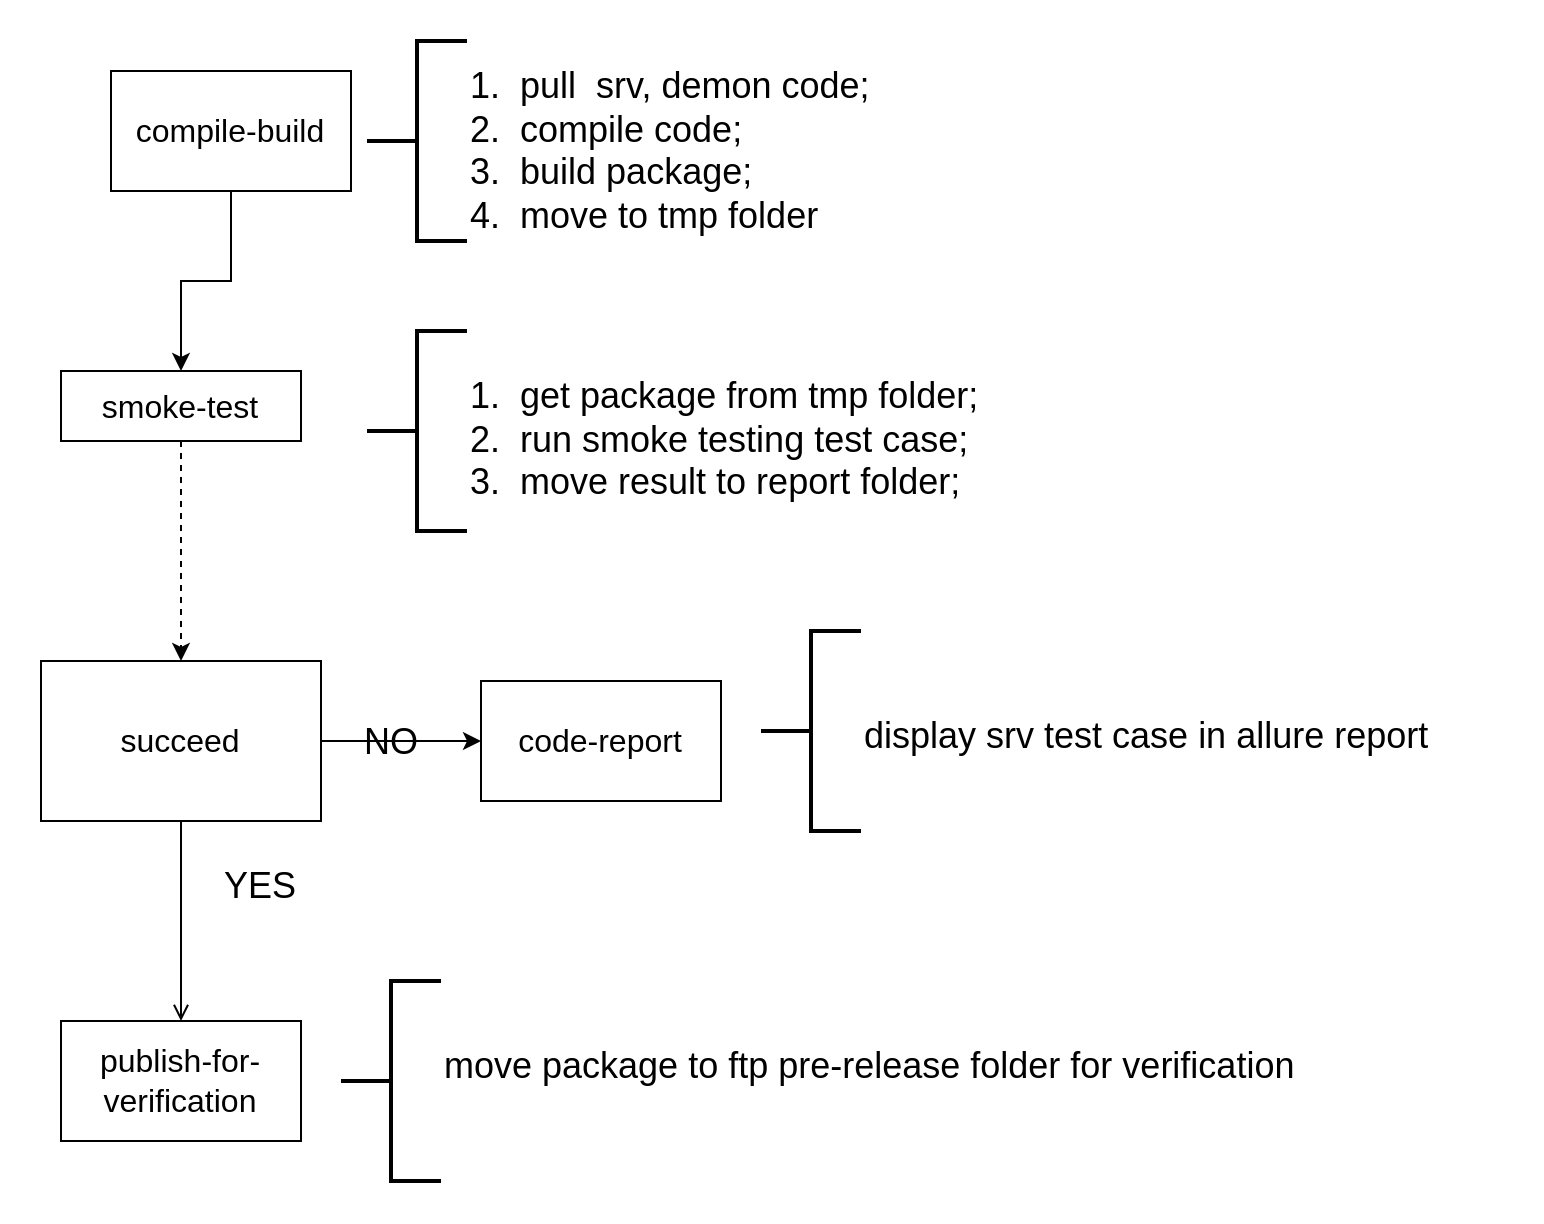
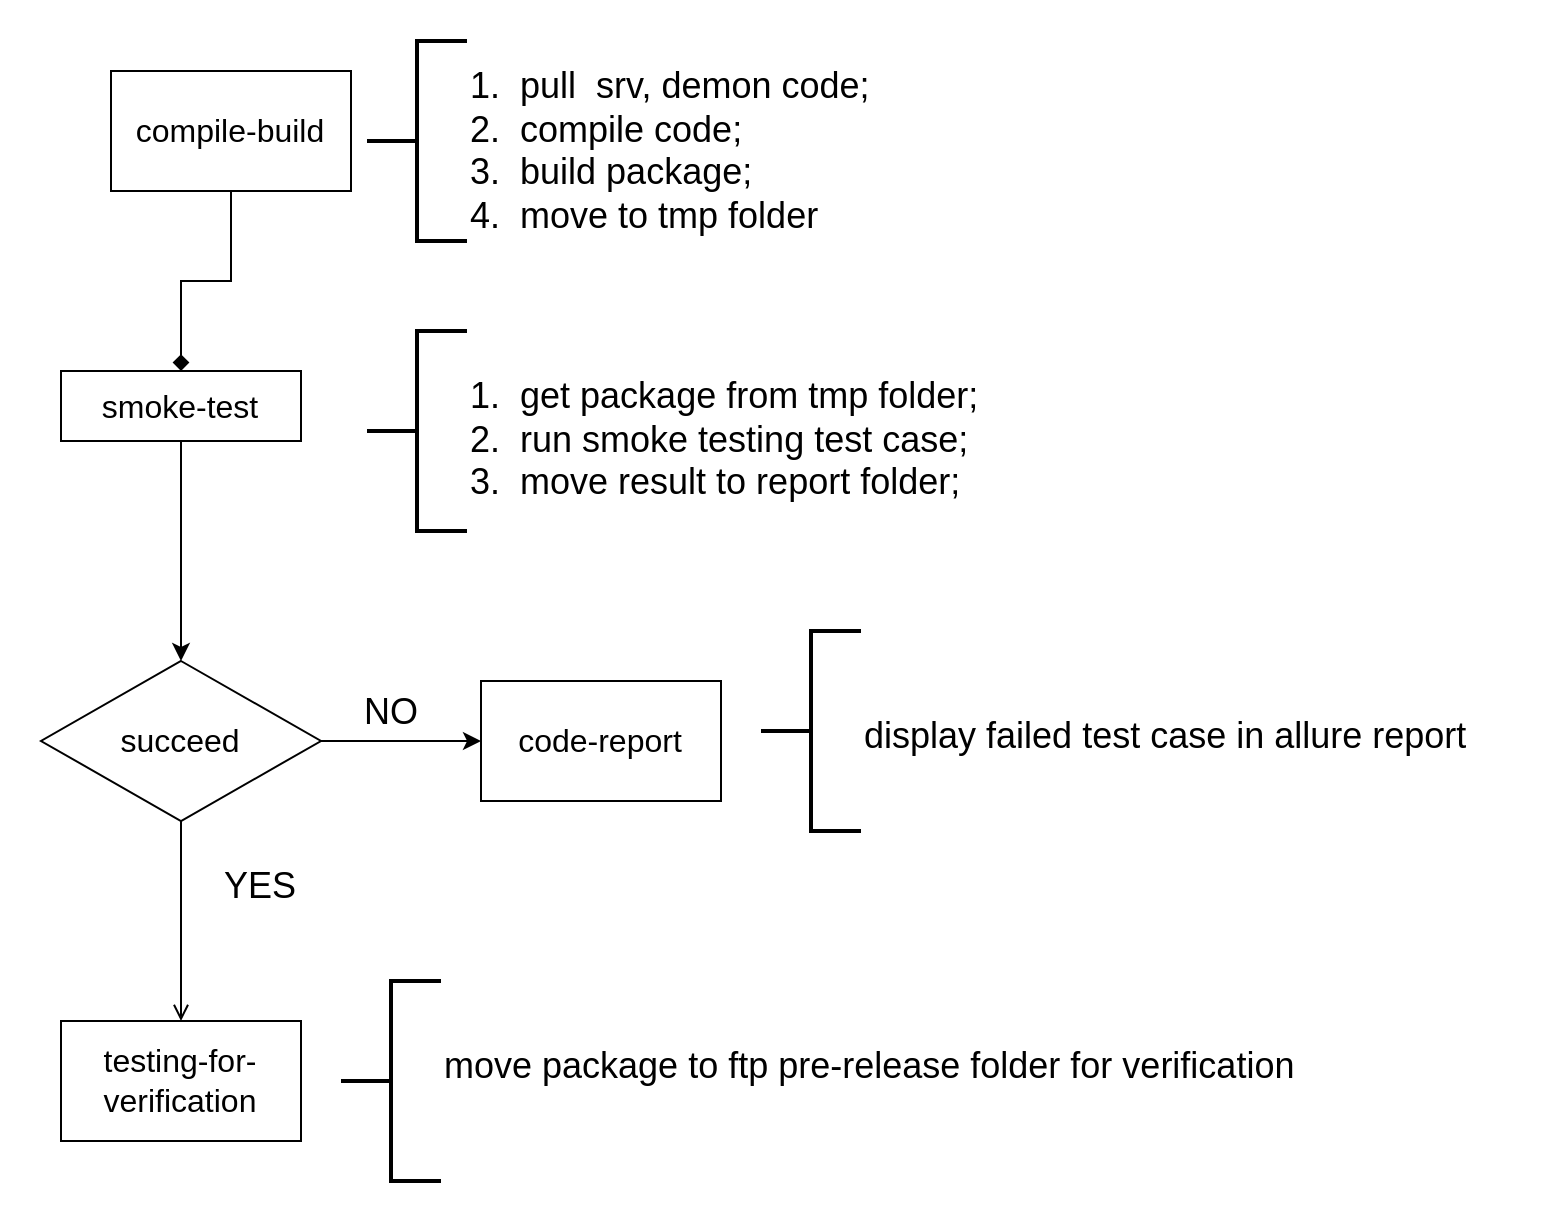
edge "compile-build" -> "smoke-test": arrowhead classic -> diamond
edge "smoke-test" -> "succeed": style dashed -> solid
node "display srv test case in allure report": label "display srv test case in allure report" -> "display failed test case in allure report"
node "NO": moved (401, 736) -> (401, 706)
node "succeed": shape rectangle -> diamond
node "publish-for-verification": label "publish-for-verification" -> "testing-for-verification"
